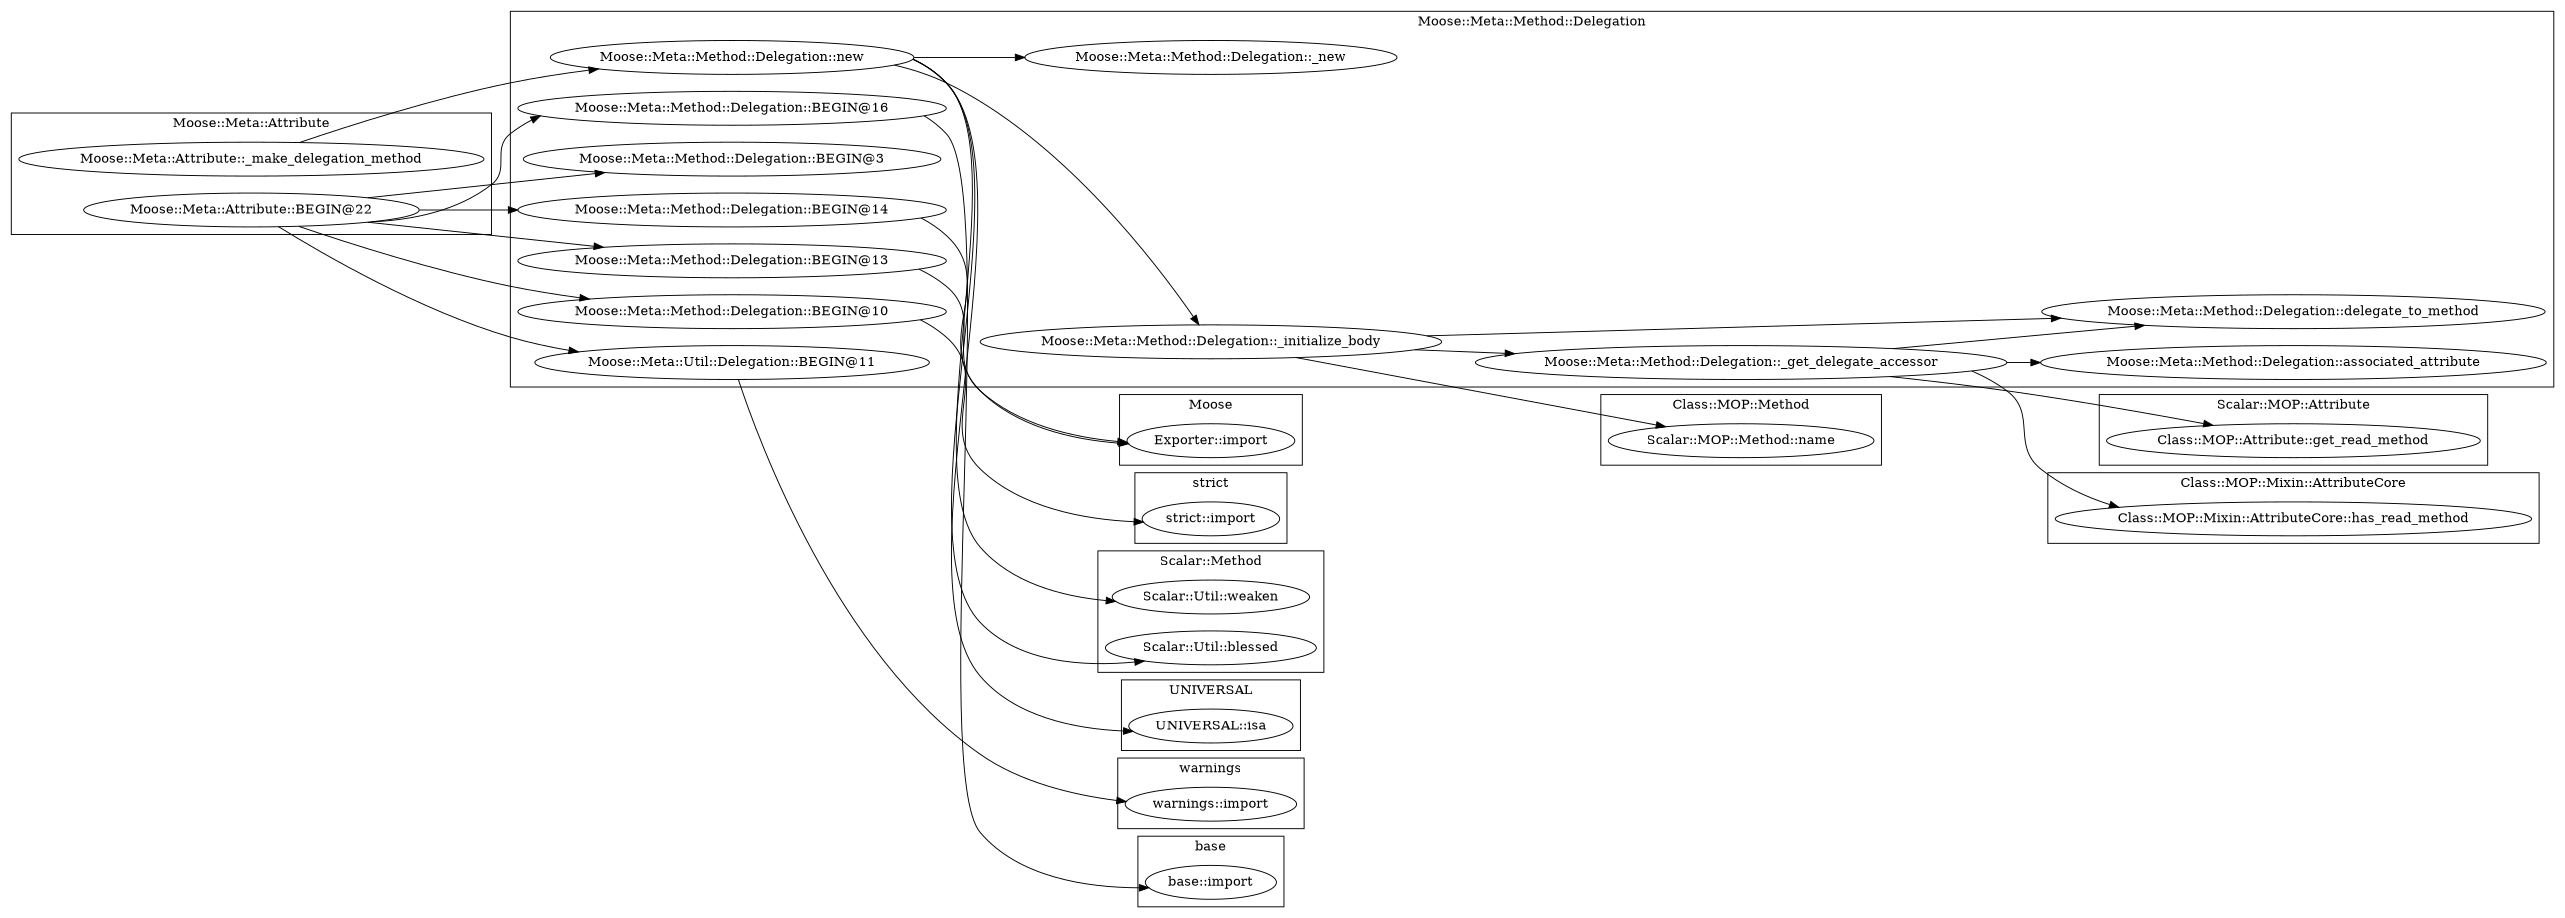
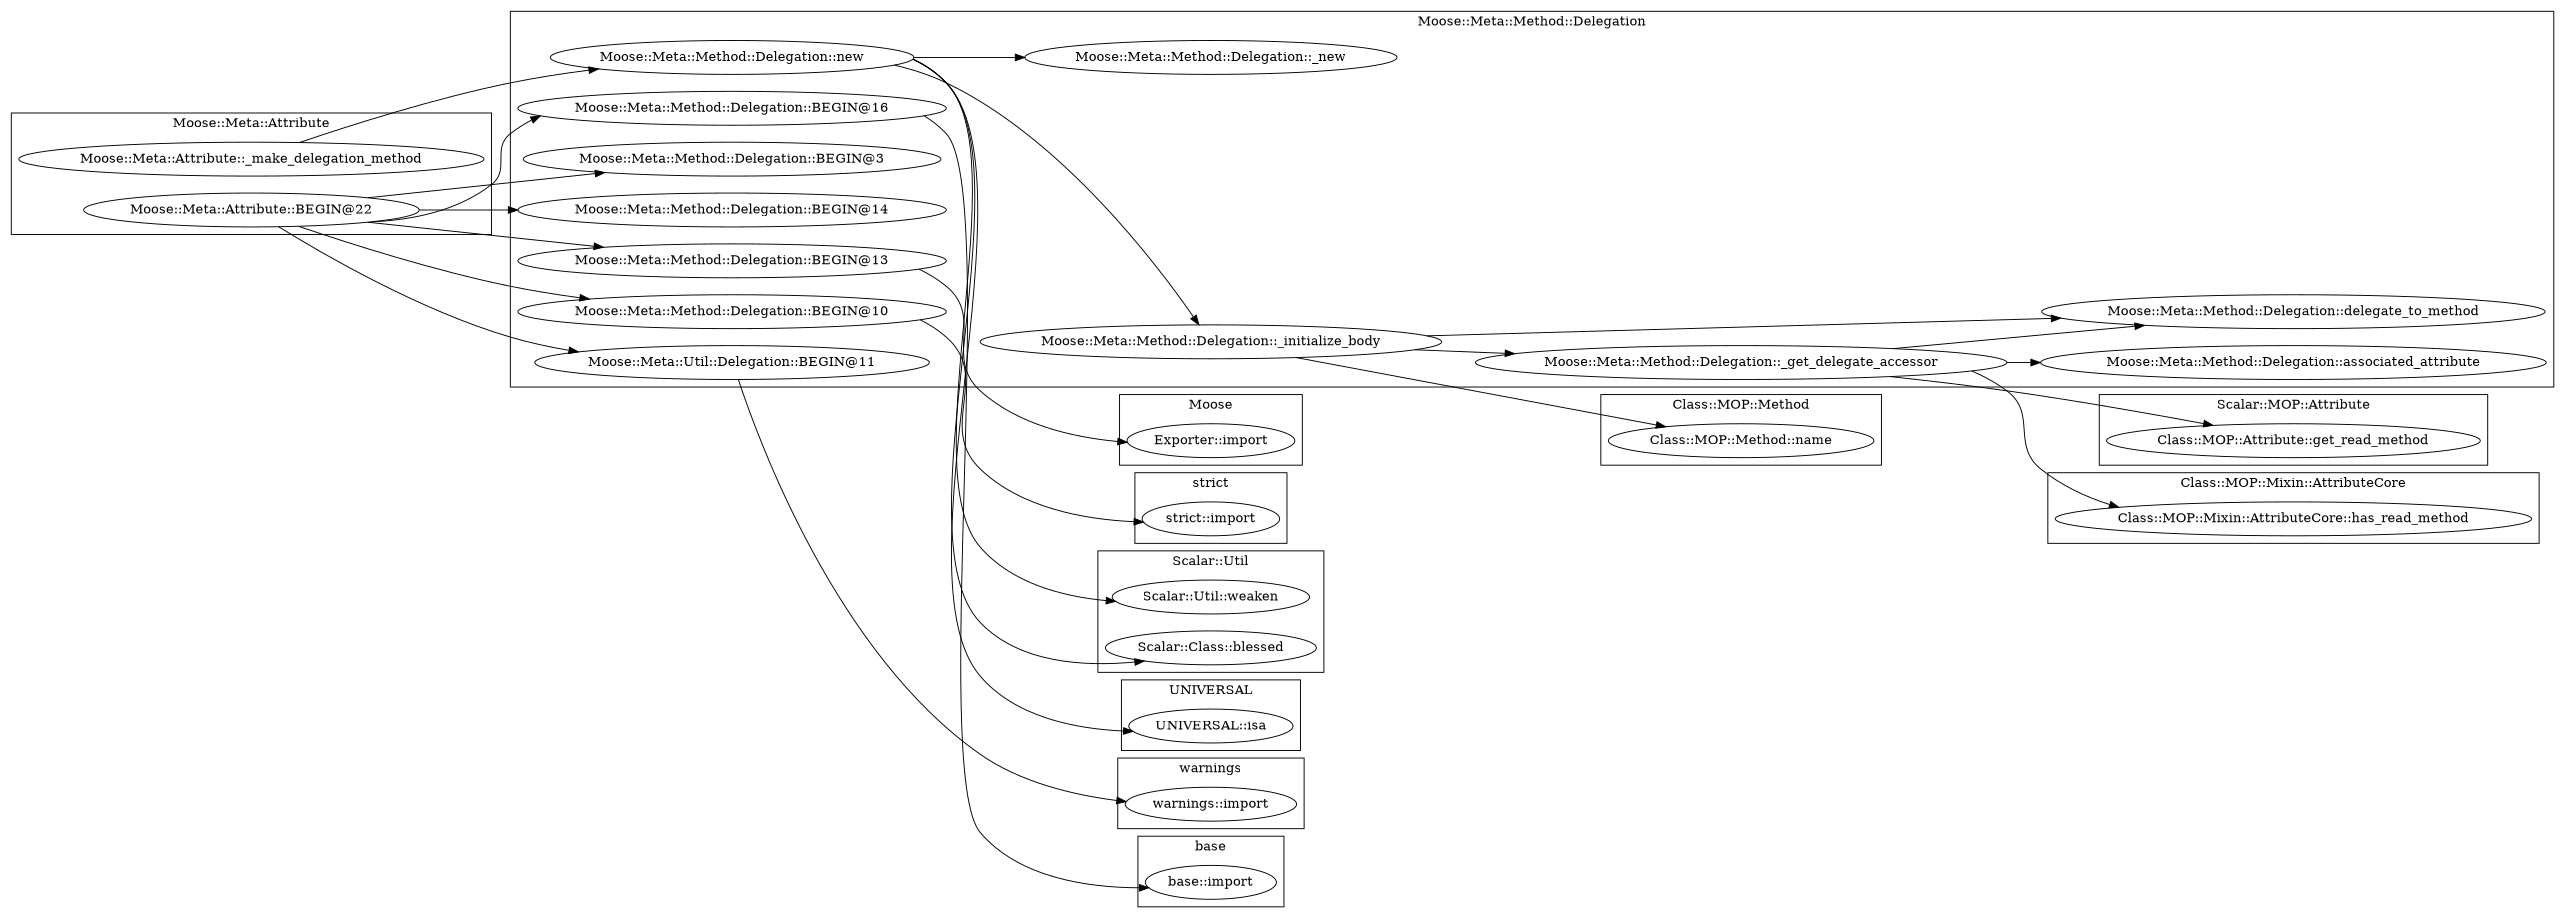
edge "Moose::Meta::Method::Delegation::BEGIN@14" -> "Exporter::import": removed
node "Scalar::MOP::Method::name": label "Scalar::MOP::Method::name" -> "Class::MOP::Method::name"
cluster "Scalar::Method": label "Scalar::Method" -> "Scalar::Util"
node "Scalar::Util::blessed": label "Scalar::Util::blessed" -> "Scalar::Class::blessed"
